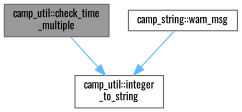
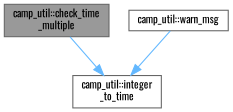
node "camp_string::warn_msg": label "camp_string::warn_msg" -> "camp_util::warn_msg"
node "camp_util::integer _to_string": label "camp_util::integer _to_string" -> "camp_util::integer _to_time"
